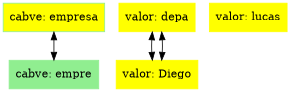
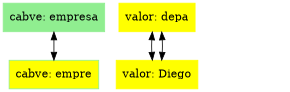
node "cabve: empresa": fillcolor yellow -> lightgreen
node "valor: lucas": removed
node "cabve: empre": fillcolor lightgreen -> yellow
